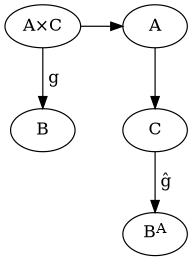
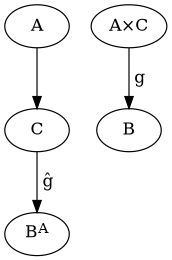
edge "A×C" -> "A": removed
